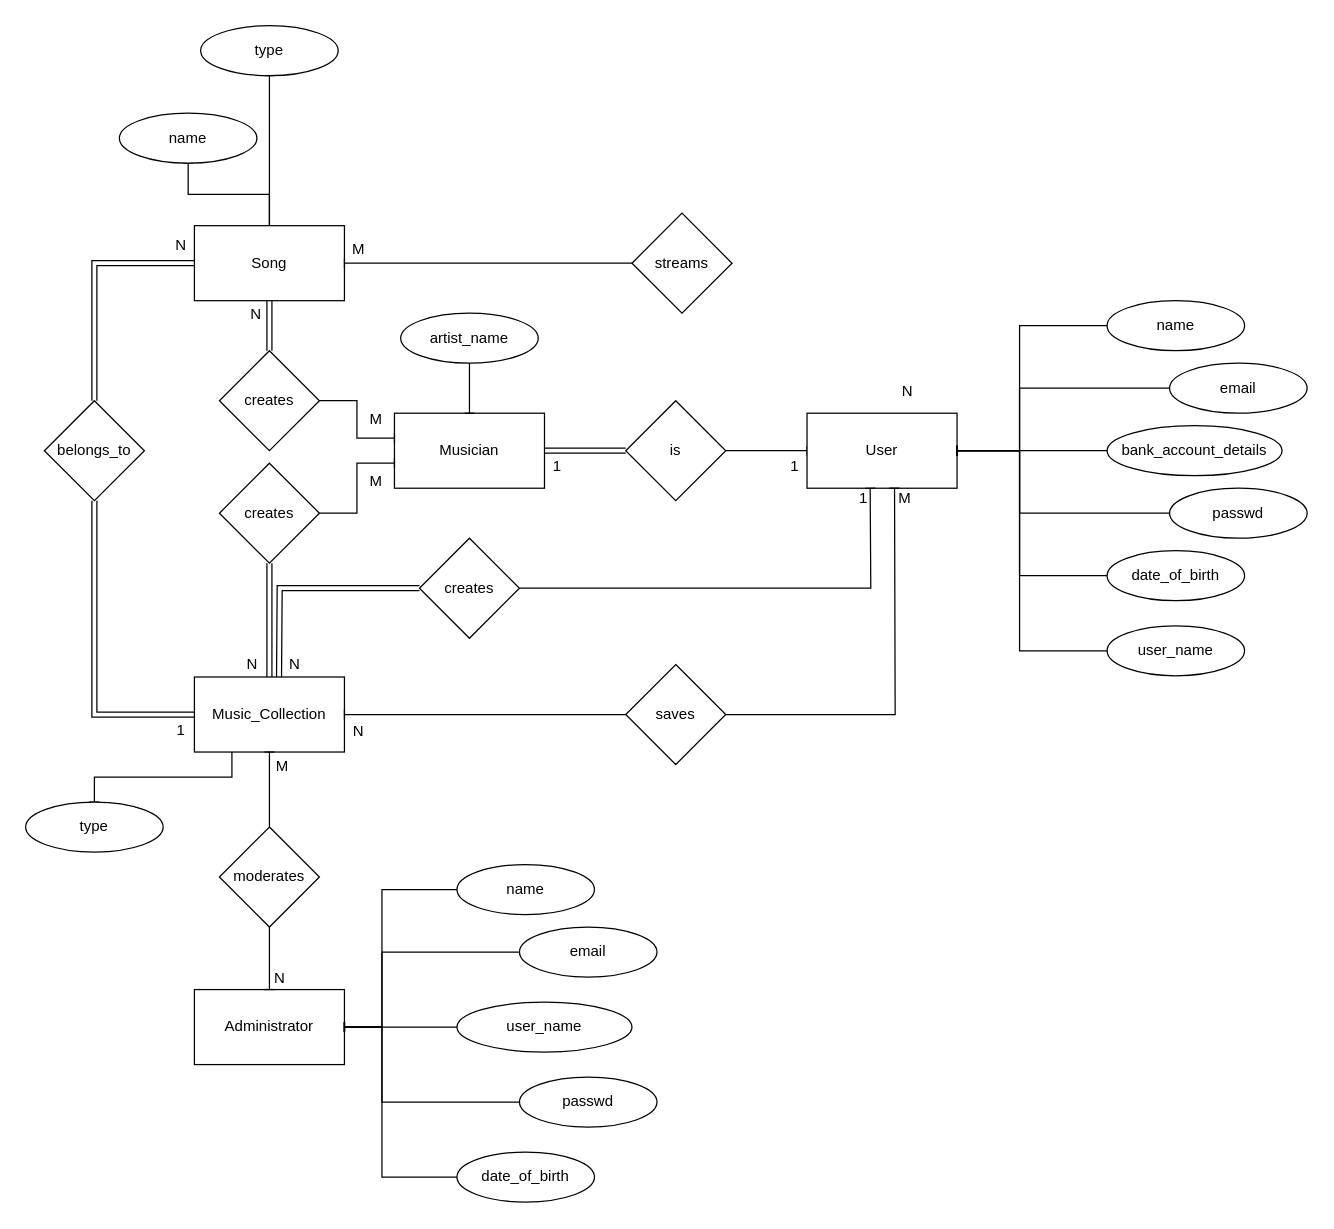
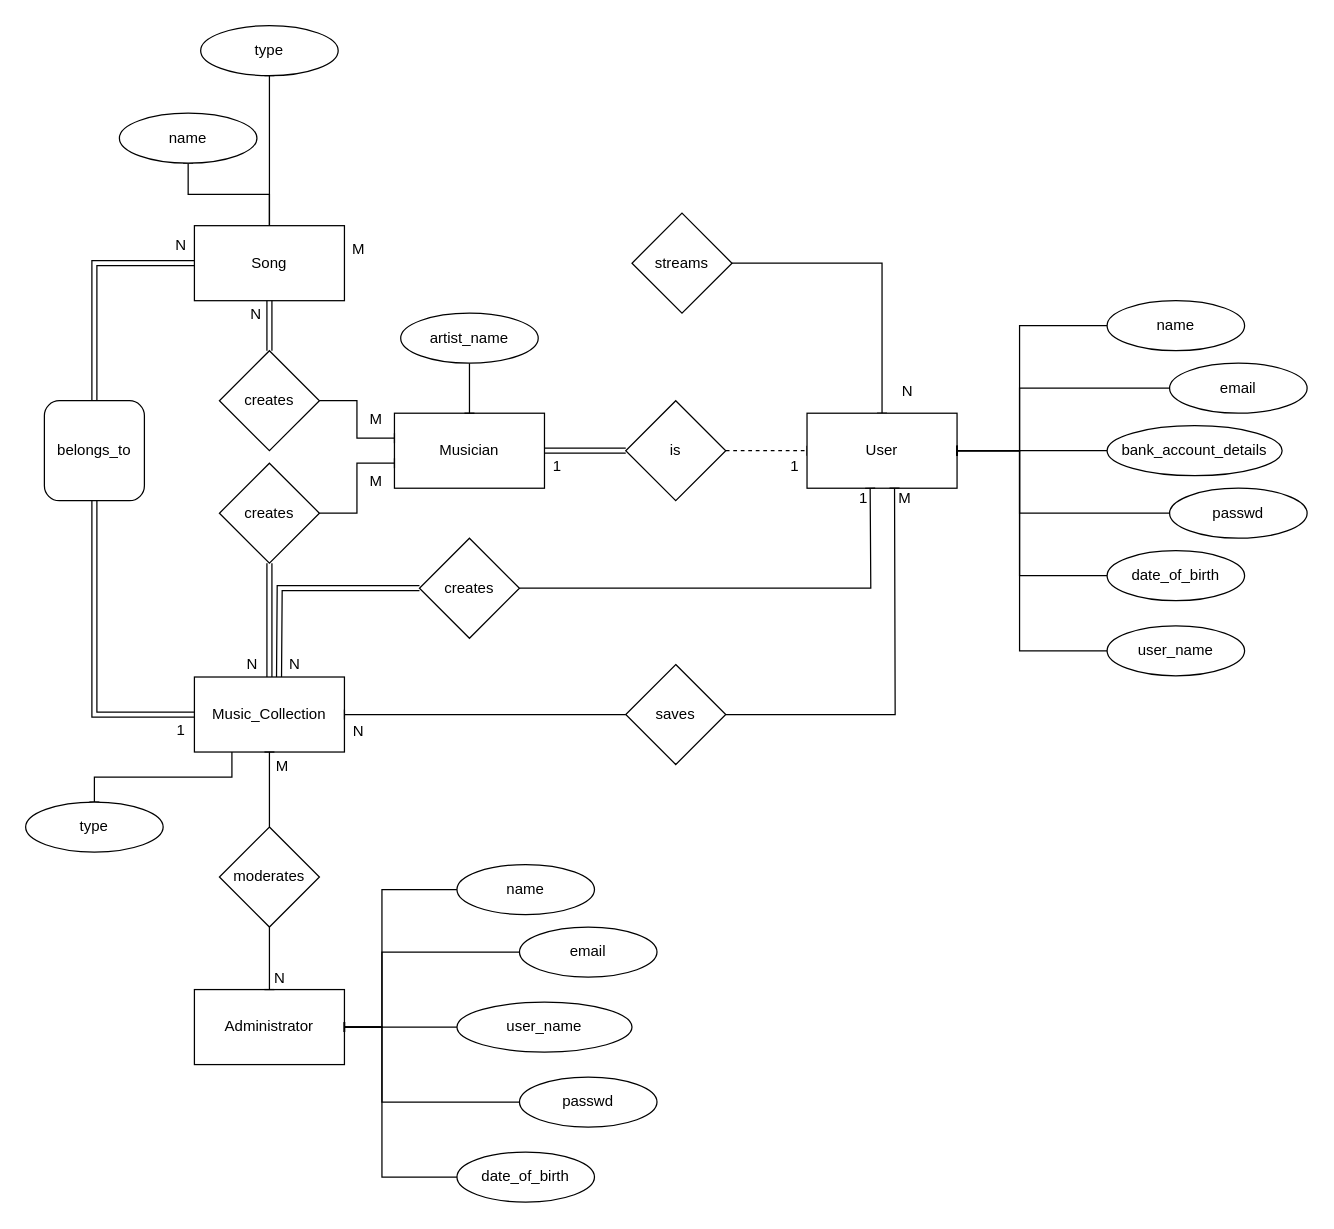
edge "streams" -> "Song": removed
edge "streams" -> "User": added
node "belongs_to": shape diamond -> rounded rectangle
edge "is" -> "User": style solid -> dashed
